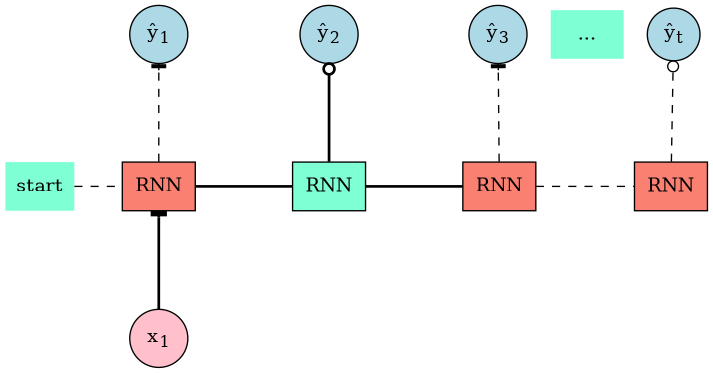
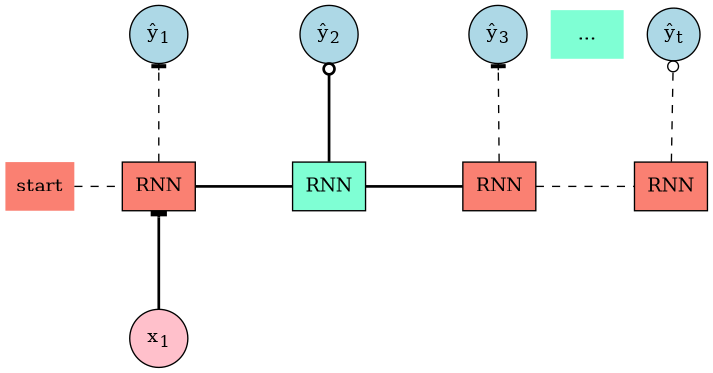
node "start": fillcolor aquamarine -> salmon
